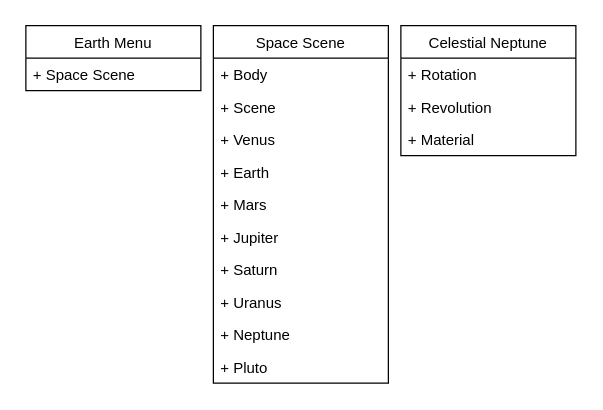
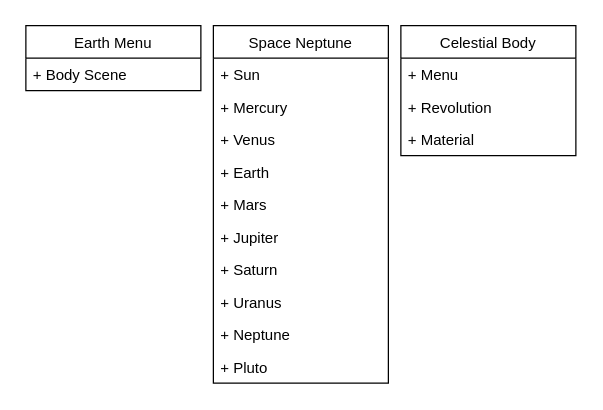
node "Space Scene": label "Space Scene" -> "Space Neptune"
node "Celestial Neptune": label "Celestial Neptune" -> "Celestial Body"
node "+ Space Scene": label "+ Space Scene" -> "+ Body Scene"
node "+ Body": label "+ Body" -> "+ Sun"
node "+ Rotation": label "+ Rotation" -> "+ Menu"
node "+ Scene": label "+ Scene" -> "+ Mercury"
